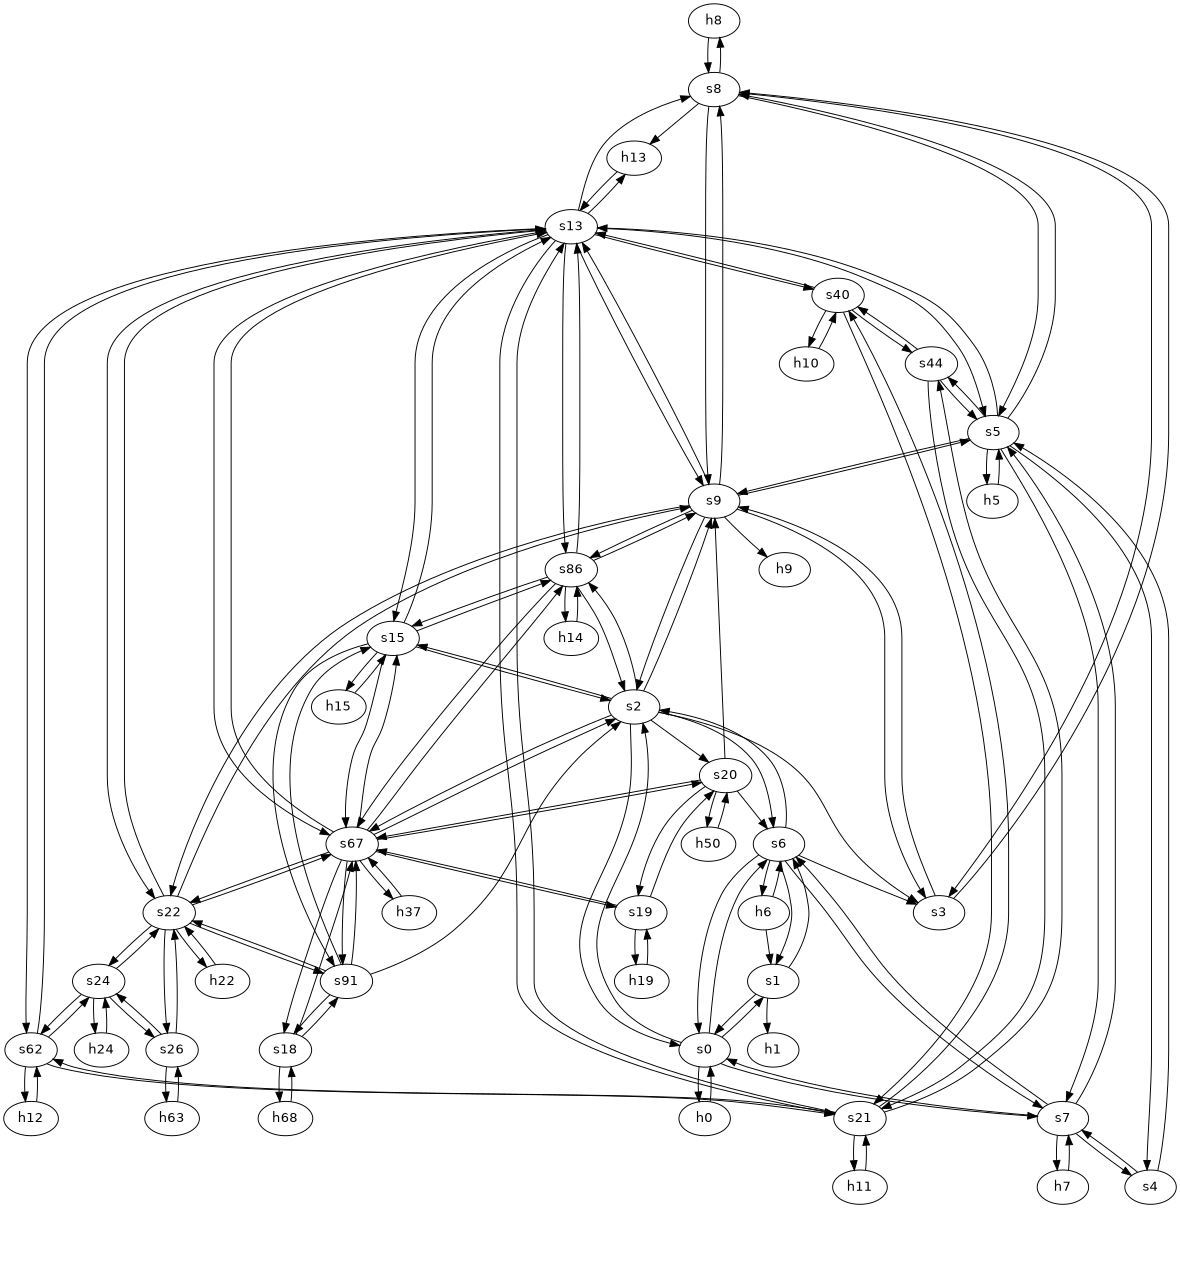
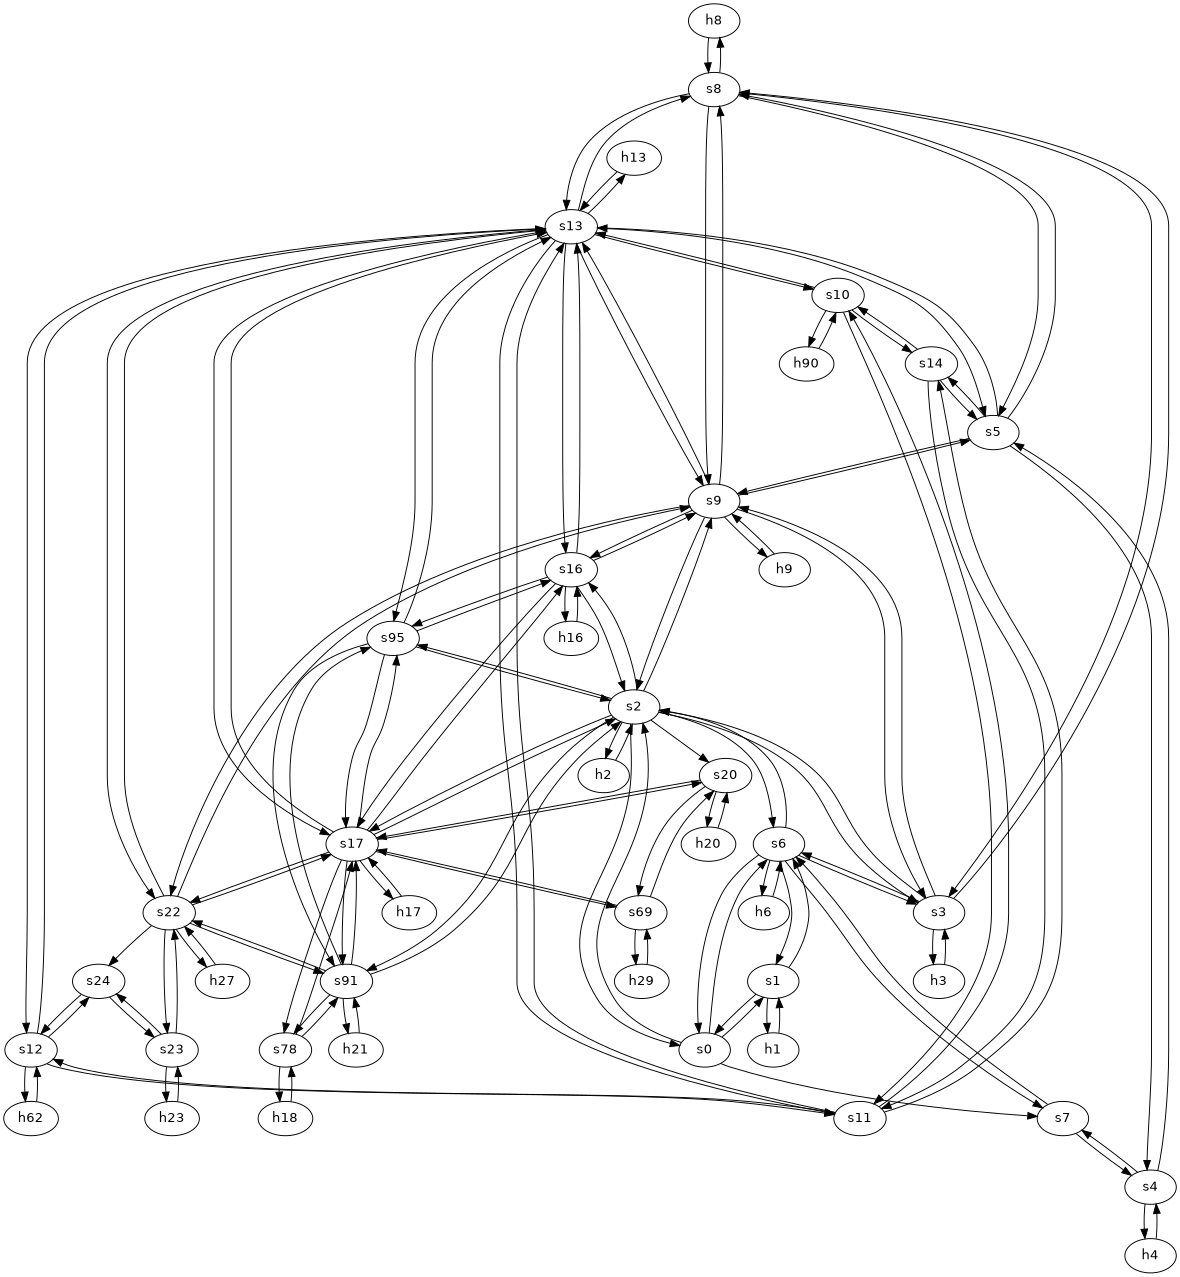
edge "s8" -> "h13": now "s8" -> "s13"
node "s40": label "s40" -> "s10"
node "h10": label "h10" -> "h90"
node "s44": label "s44" -> "s14"
node "h5": removed
node "s86": label "s86" -> "s16"
node "s15": label "s15" -> "s95"
node "h14": label "h14" -> "h16"
edge "s20" -> "s9": now "h9" -> "s9"
node "h15": removed
edge "s5" -> "s7": removed
edge "s7" -> "s5": removed
edge "s3" -> "s2": added
node "h2": added
edge "s20" -> "s6": now "s3" -> "s6"
node "s67": label "s67" -> "s17"
node "h50": label "h50" -> "h20"
edge "s2" -> "s91": added
node "h37": label "h37" -> "h17"
node "s19": label "s19" -> "s69"
edge "h6" -> "s1": now "h1" -> "s1"
edge "s24" -> "s22": removed
node "h22": label "h22" -> "h27"
node "h19": label "h19" -> "h29"
node "h3": added
node "s62": label "s62" -> "s12"
node "h24": removed
node "s26": label "s26" -> "s23"
node "s18": label "s18" -> "s78"
node "h21": added
edge "s7" -> "s0": removed
node "h12": label "h12" -> "h62"
node "h63": label "h63" -> "h23"
node "h68": label "h68" -> "h18"
node "h0": removed
node "s21": label "s21" -> "s11"
node "h11": removed
node "h7": removed
node "h4": added
